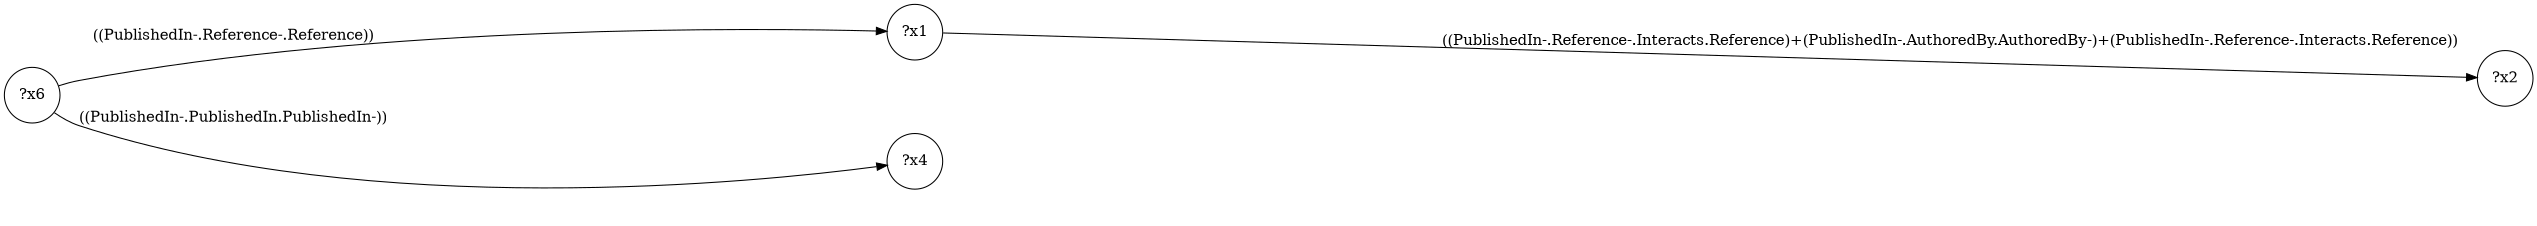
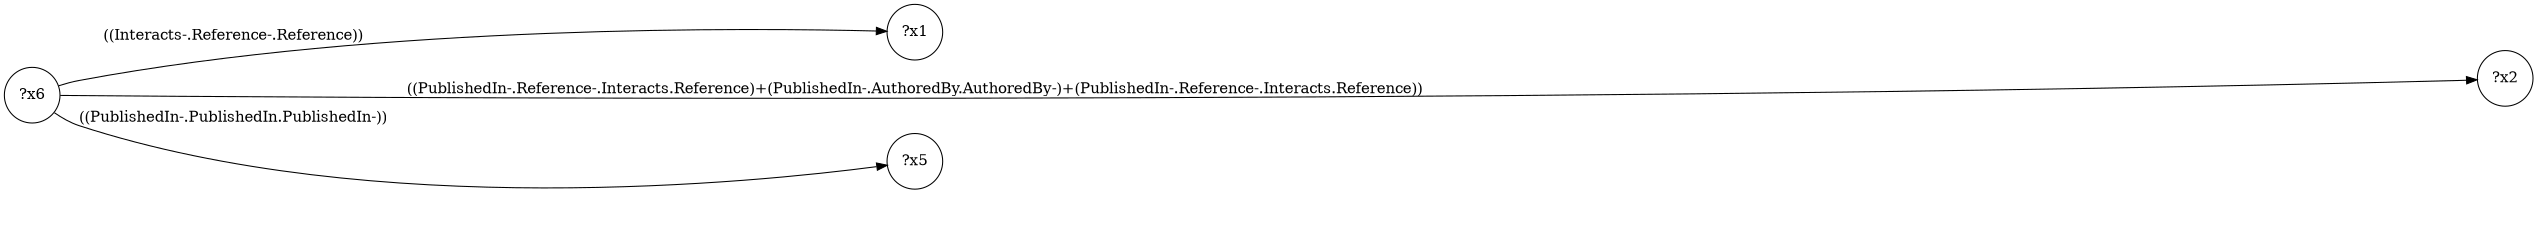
edge "?x6" -> "?x1": label "((PublishedIn-.Reference-.Reference))" -> "((Interacts-.Reference-.Reference))"
edge "?x1" -> "?x2": now "?x6" -> "?x2"
node "?x4": label "?x4" -> "?x5"
